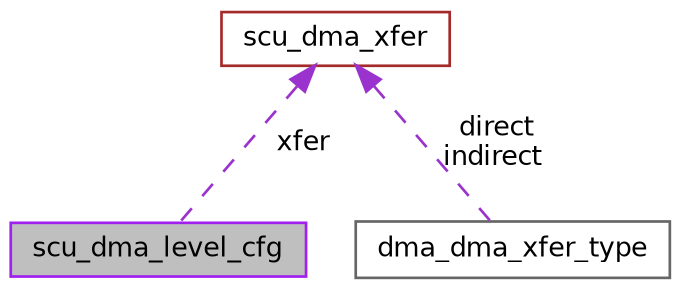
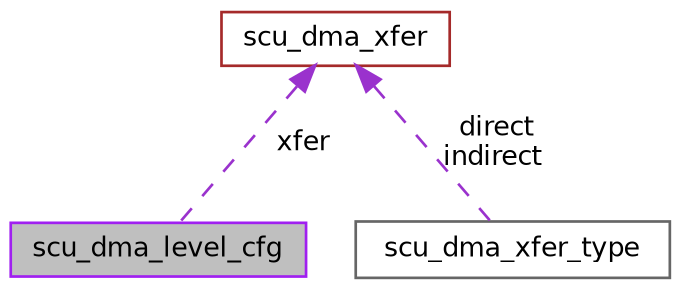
node "dma_dma_xfer_type": label "dma_dma_xfer_type" -> "scu_dma_xfer_type"
